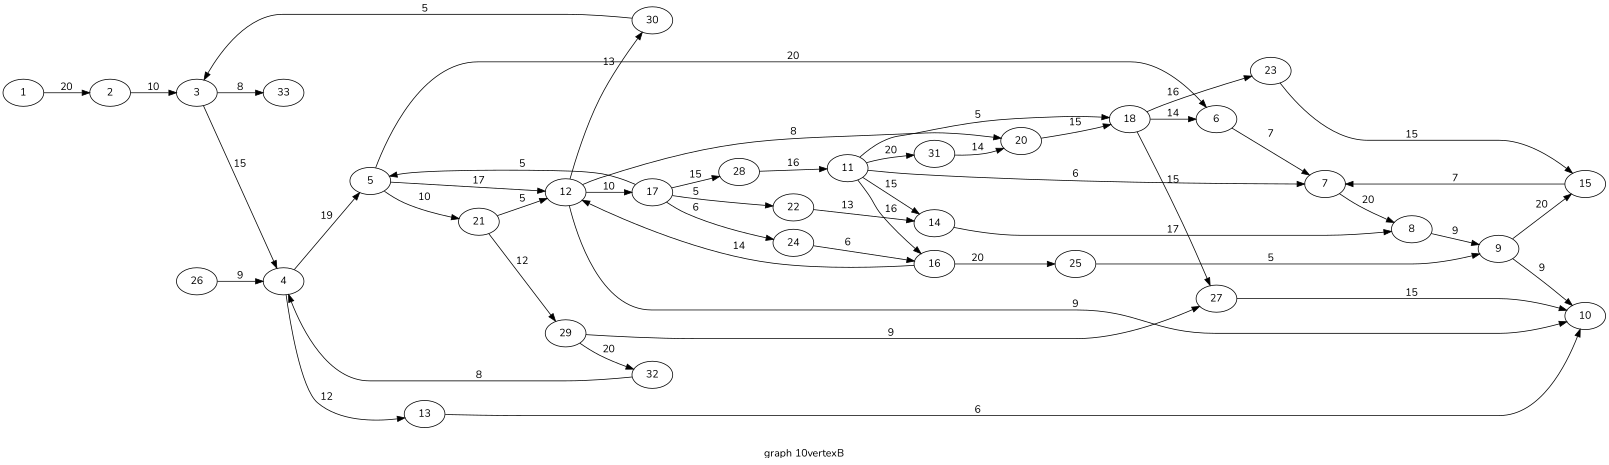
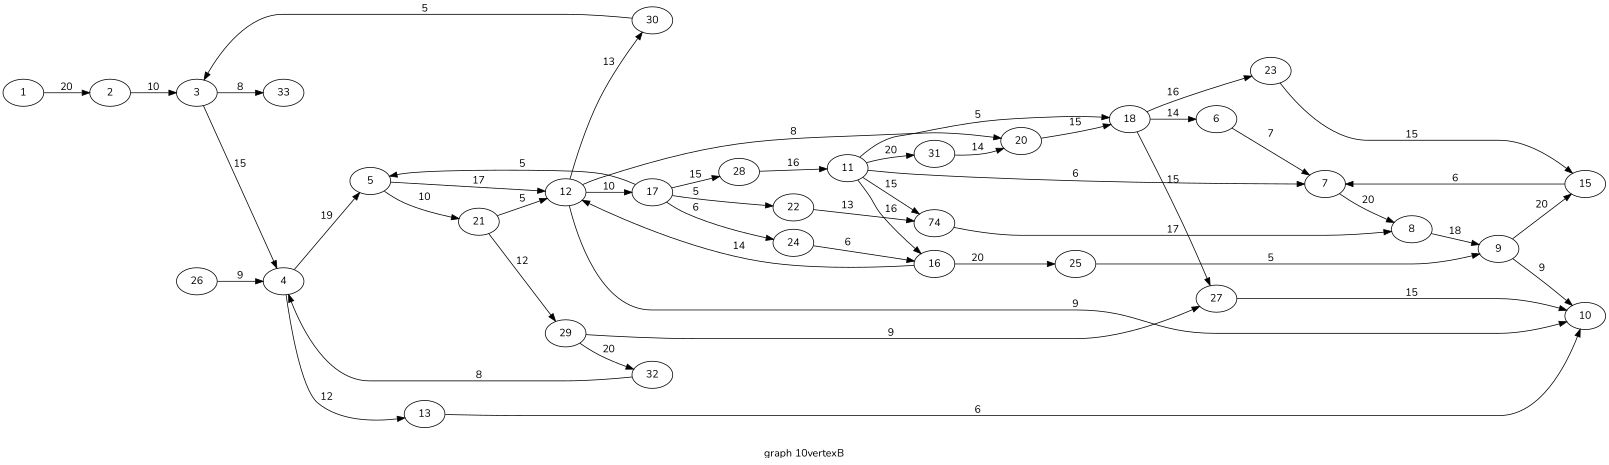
edge "5" -> "6": removed, label "20"
edge "15" -> "7": label " 7 " -> " 6 "
node "14": label "14" -> "74"
edge "8" -> "9": label " 9 " -> " 18 "
